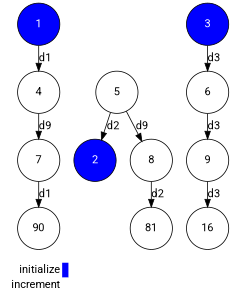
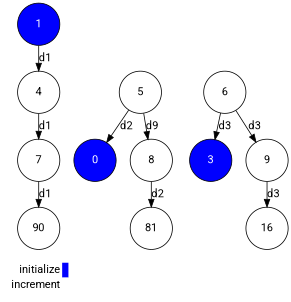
edge "3" -> "6": reversed
edge "4" -> "7": label "d9" -> "d1"
node "2": label "2" -> "0"
